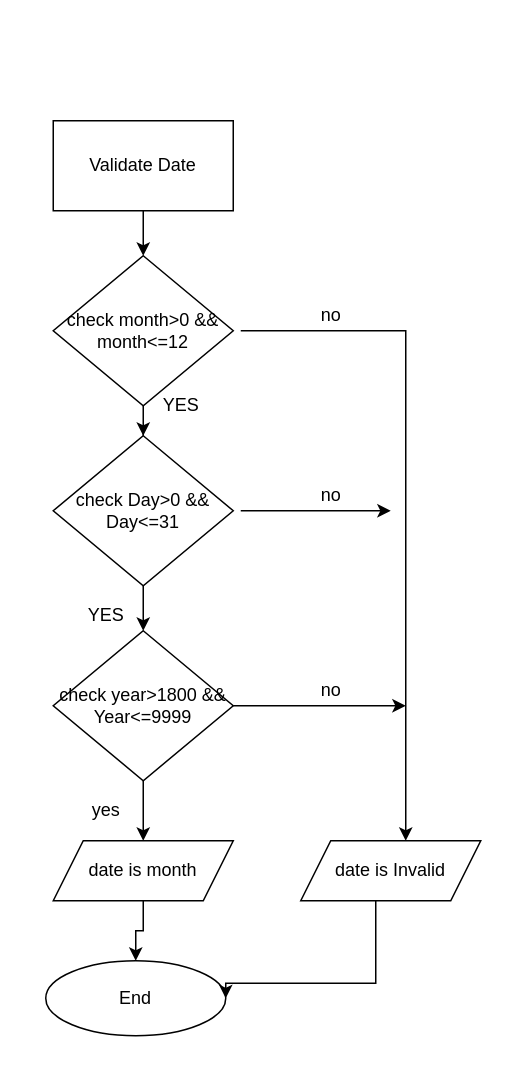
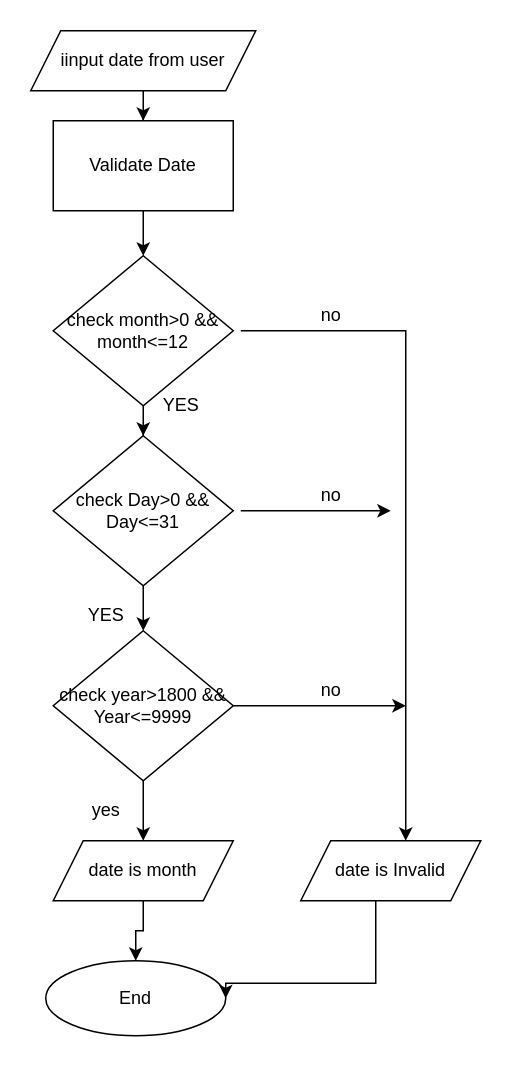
node "iinput date from user": added
edge "iinput date from user" -> "Validate Date": added
